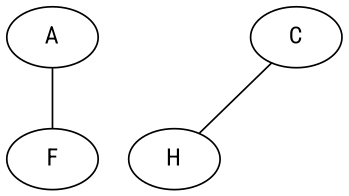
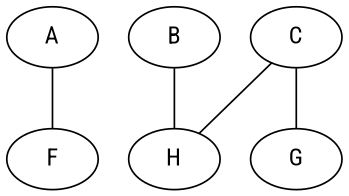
node "B": added
node "G": added
